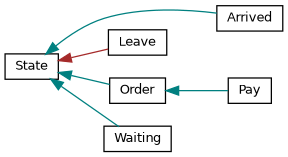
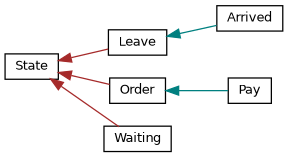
edge "Arrived" -> "State": now "Arrived" -> "Leave"
edge "Order" -> "State": color teal -> brown
edge "Waiting" -> "State": color teal -> brown
